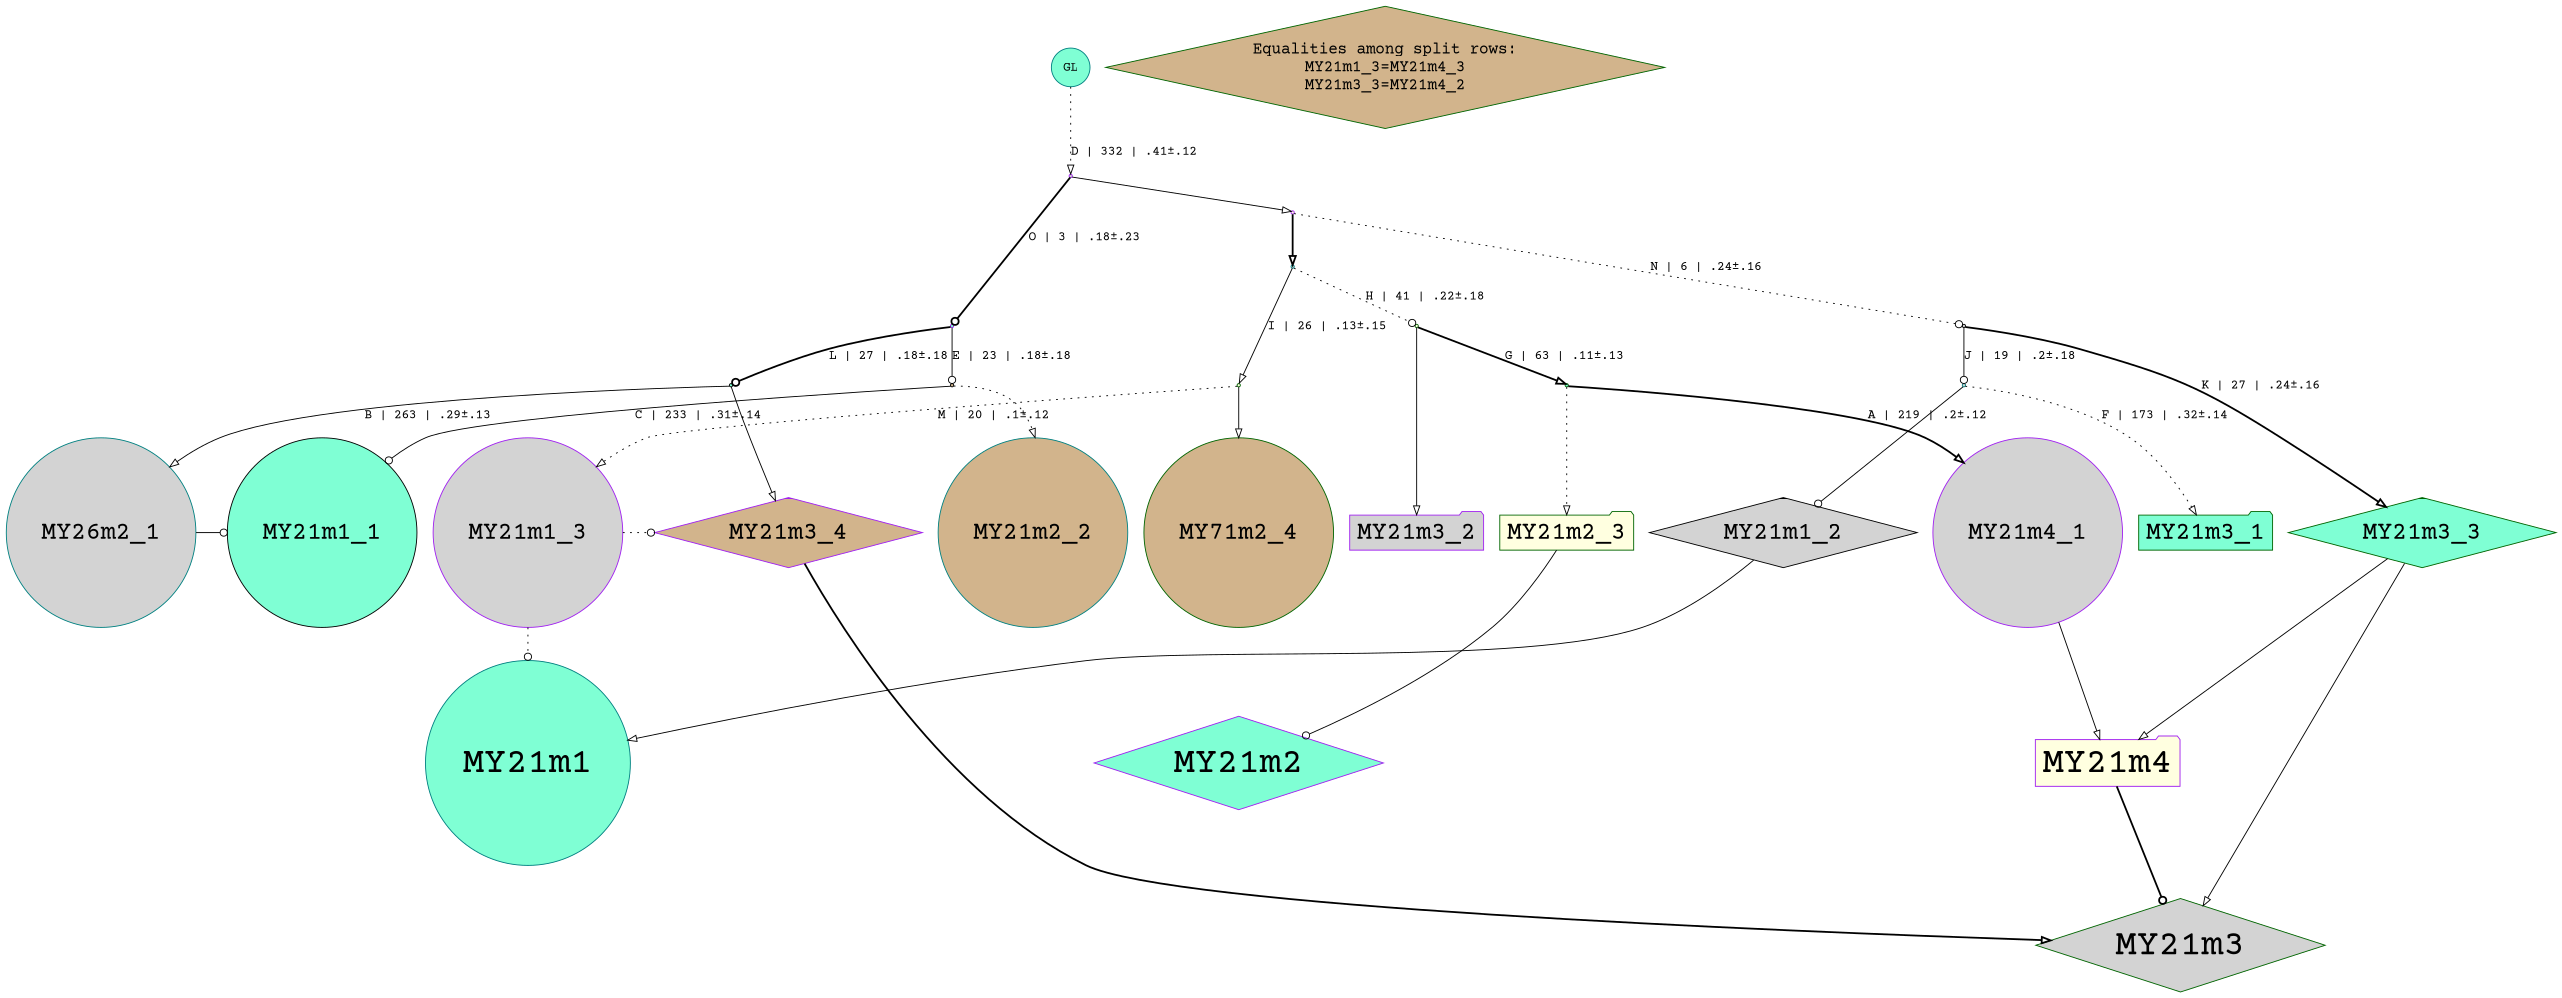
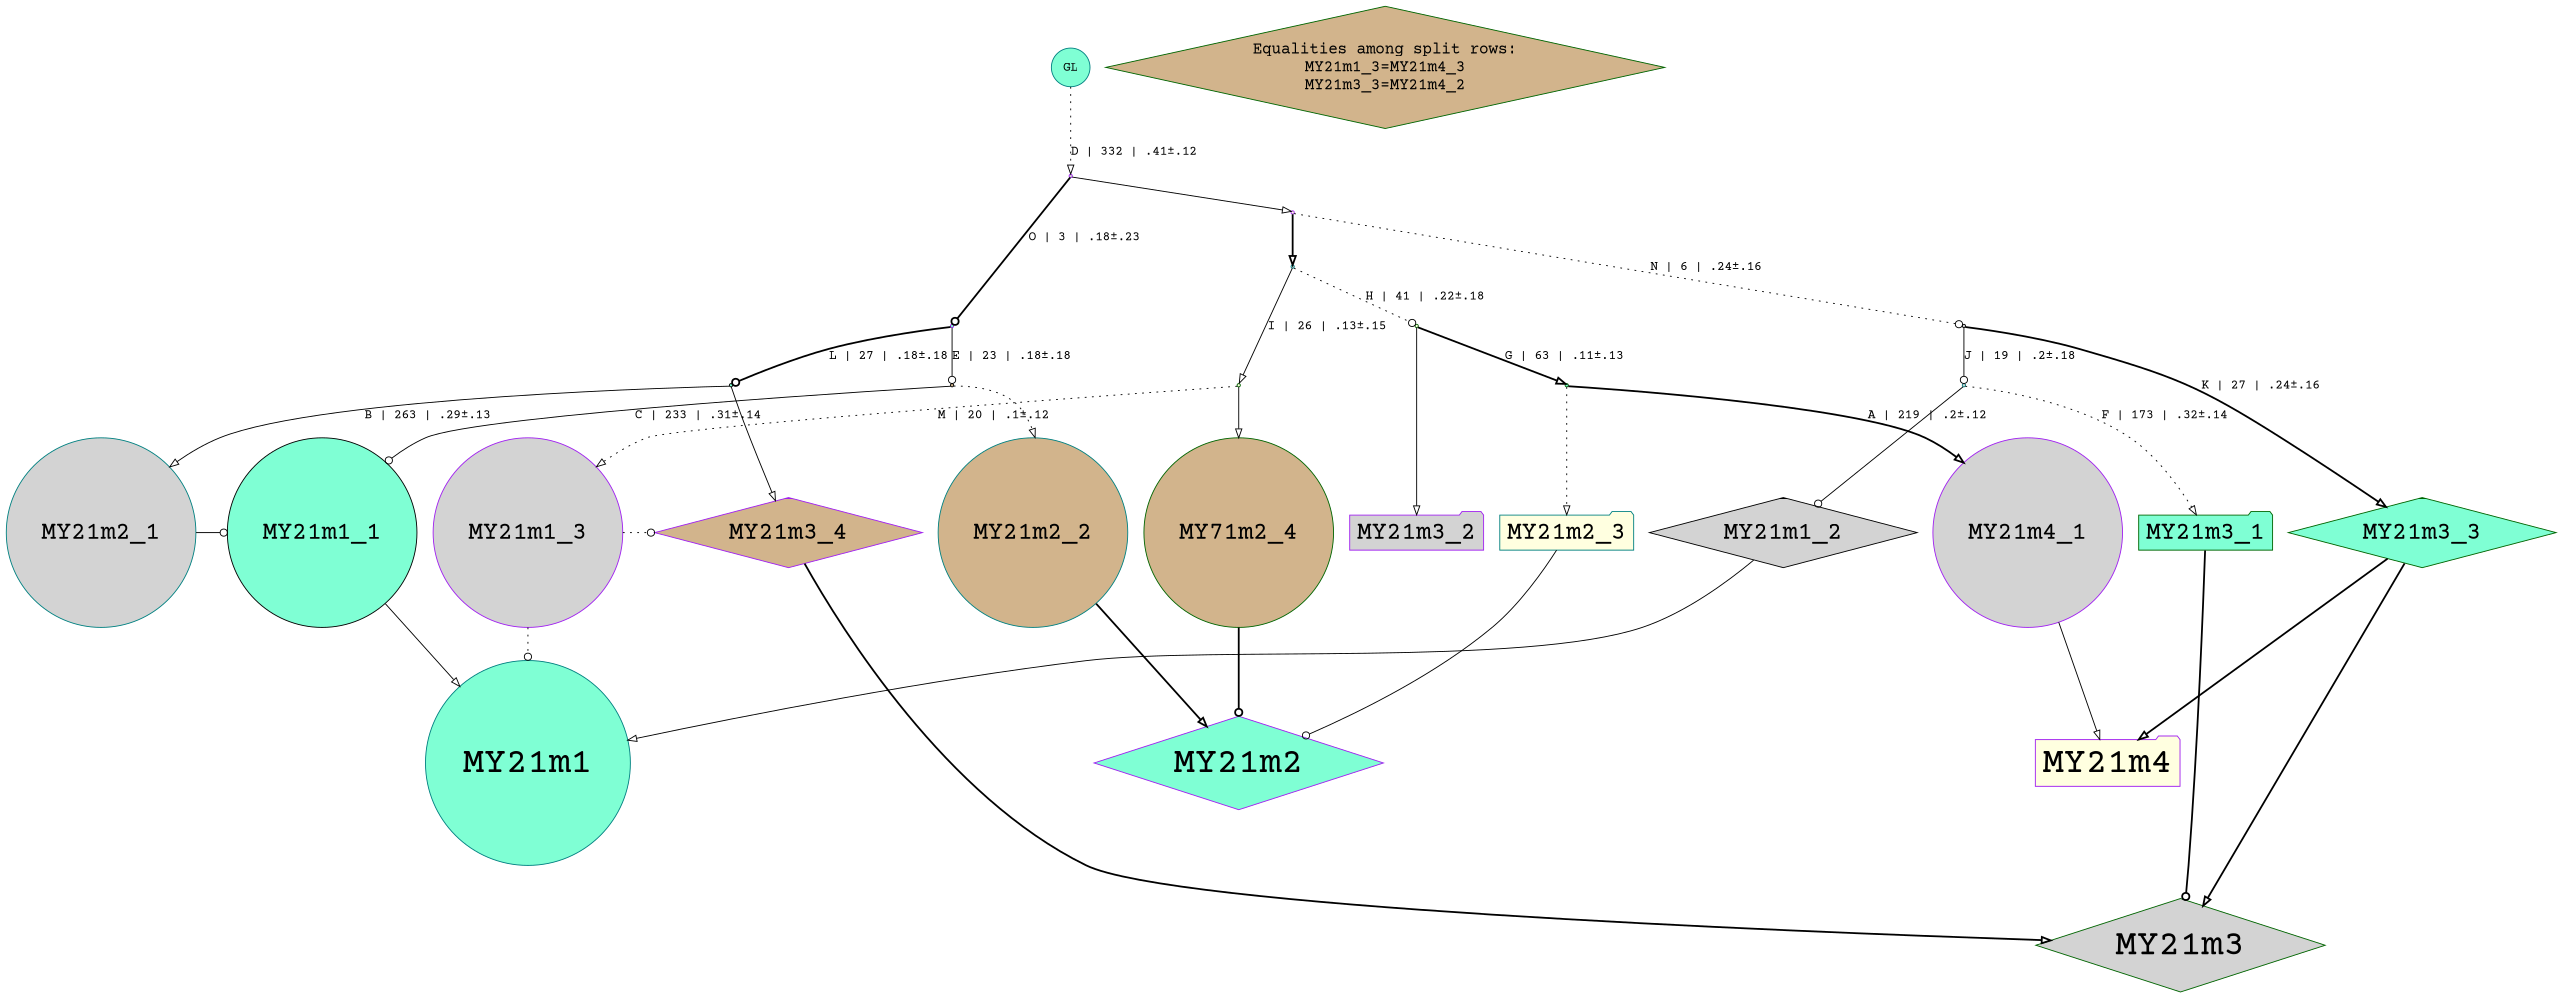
node "MY26m2_1": label "MY26m2_1" -> "MY21m2_1"
node "MY21m2_3": color darkgreen -> teal
edge "MY21m1_1" -> "MY21m1": added
edge "MY21m3_3" -> "MY21m4": style solid -> bold
edge "MY21m2_2" -> "MY21m2": added
edge "MY71m2_4" -> "MY21m2": added
edge "MY21m3_3" -> "MY21m3": style solid -> bold
edge "MY21m4" -> "MY21m3": now "MY21m3_1" -> "MY21m3"
